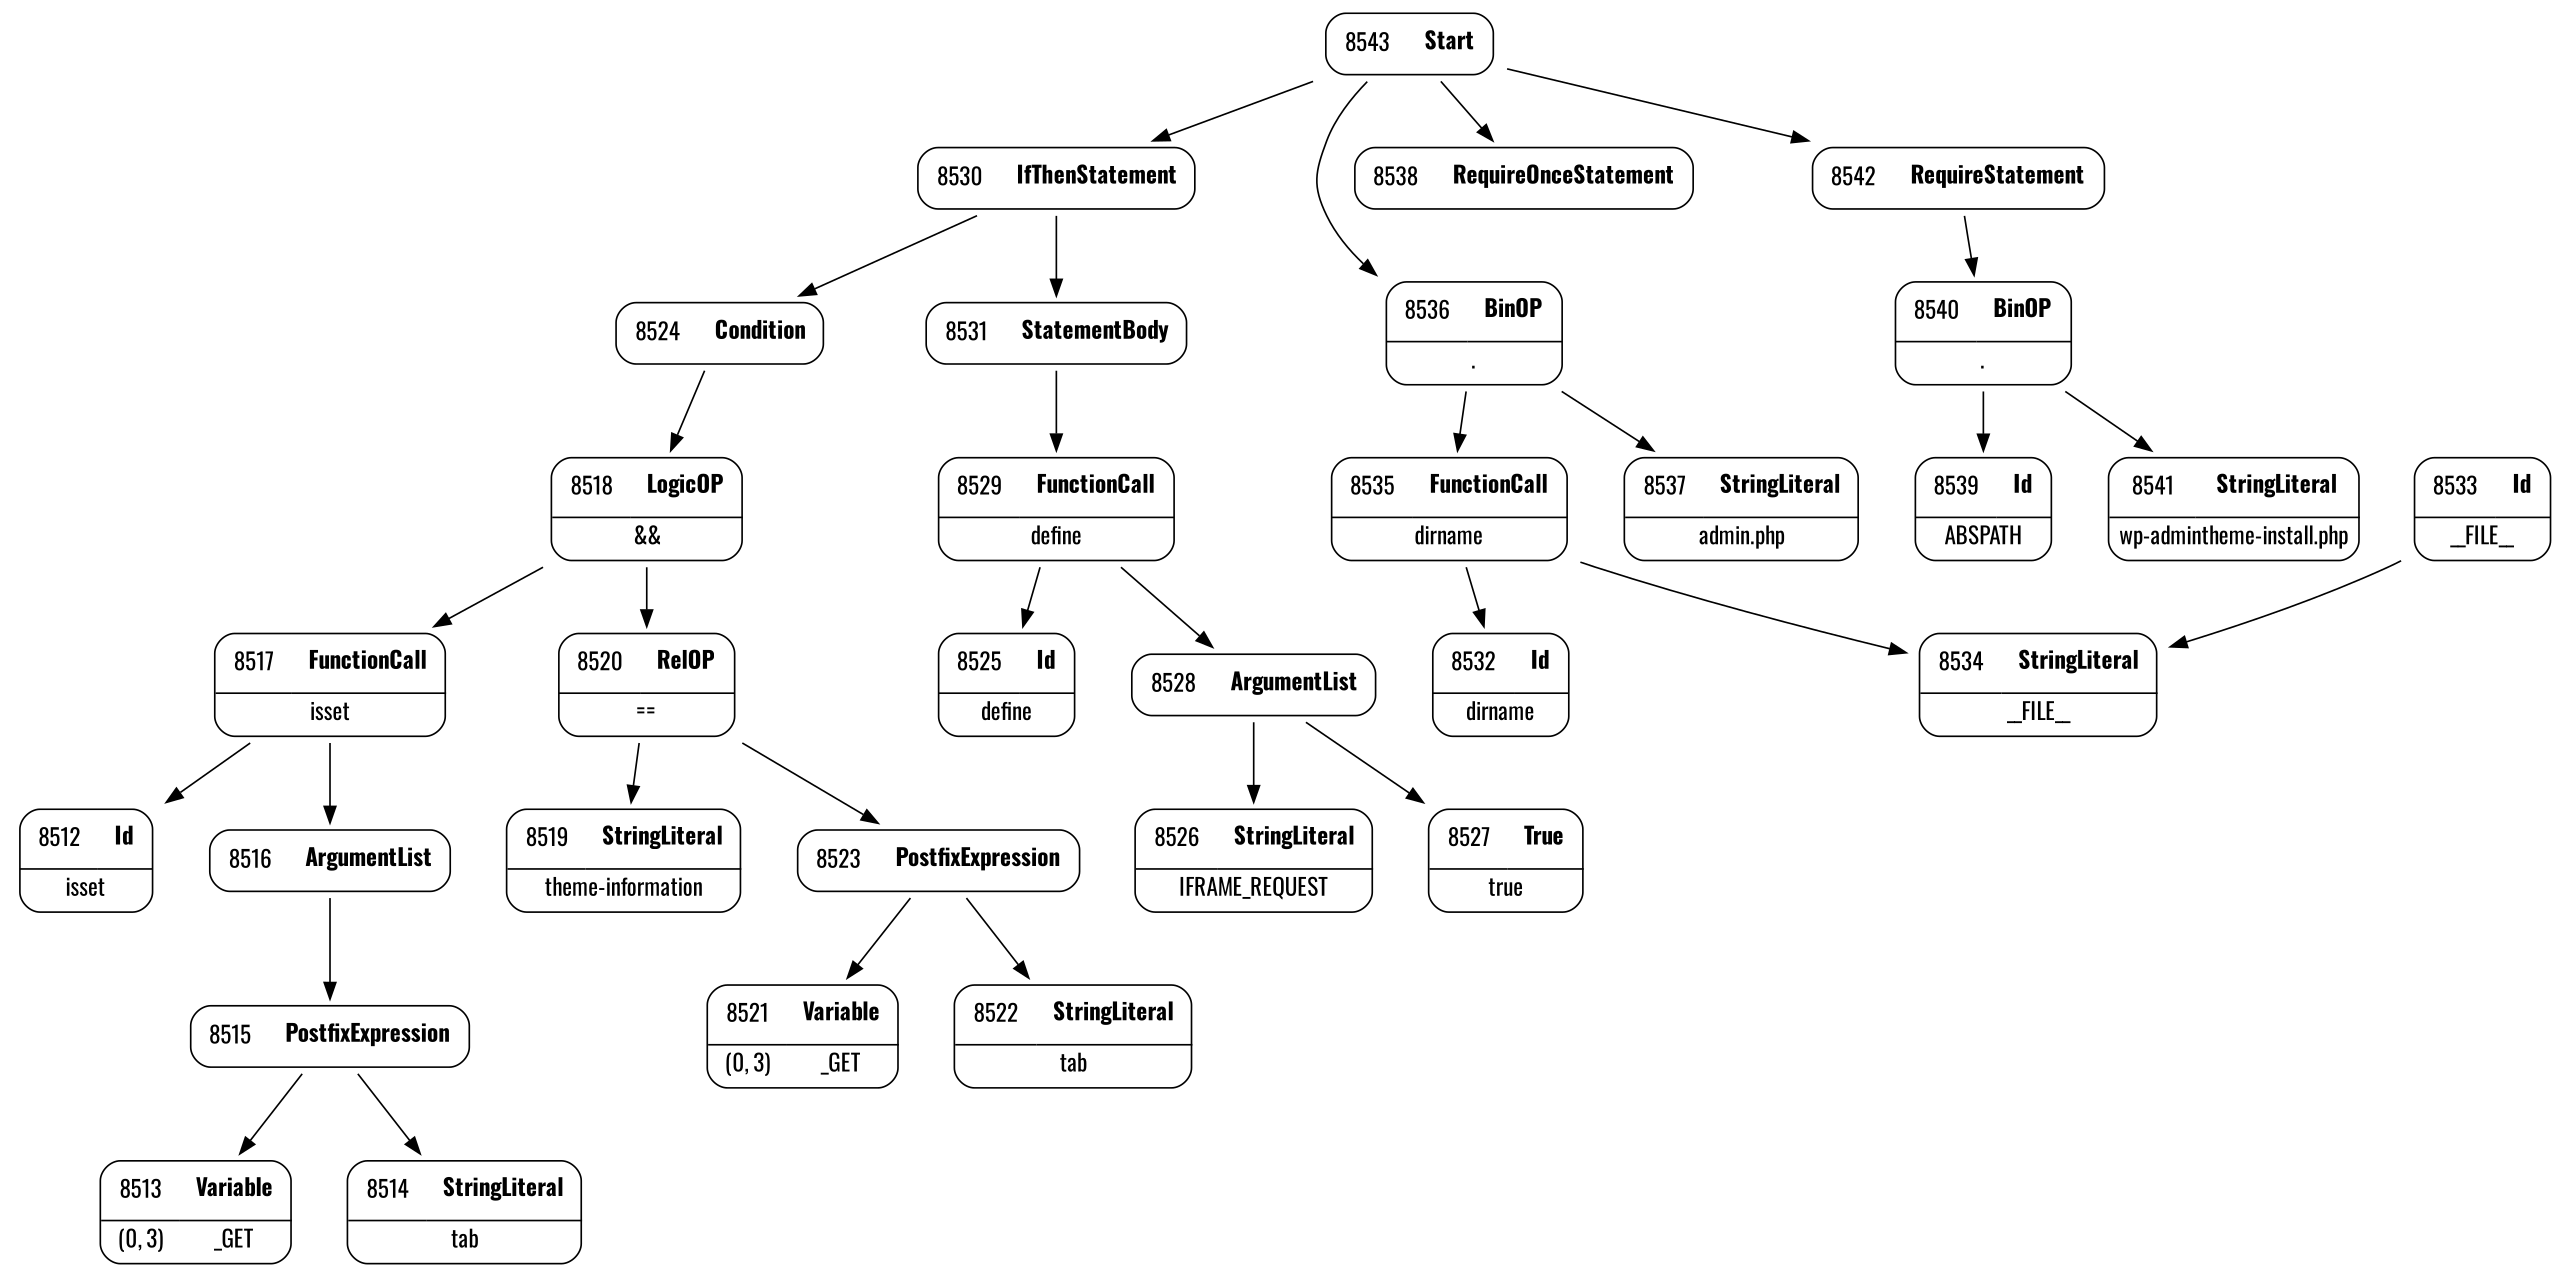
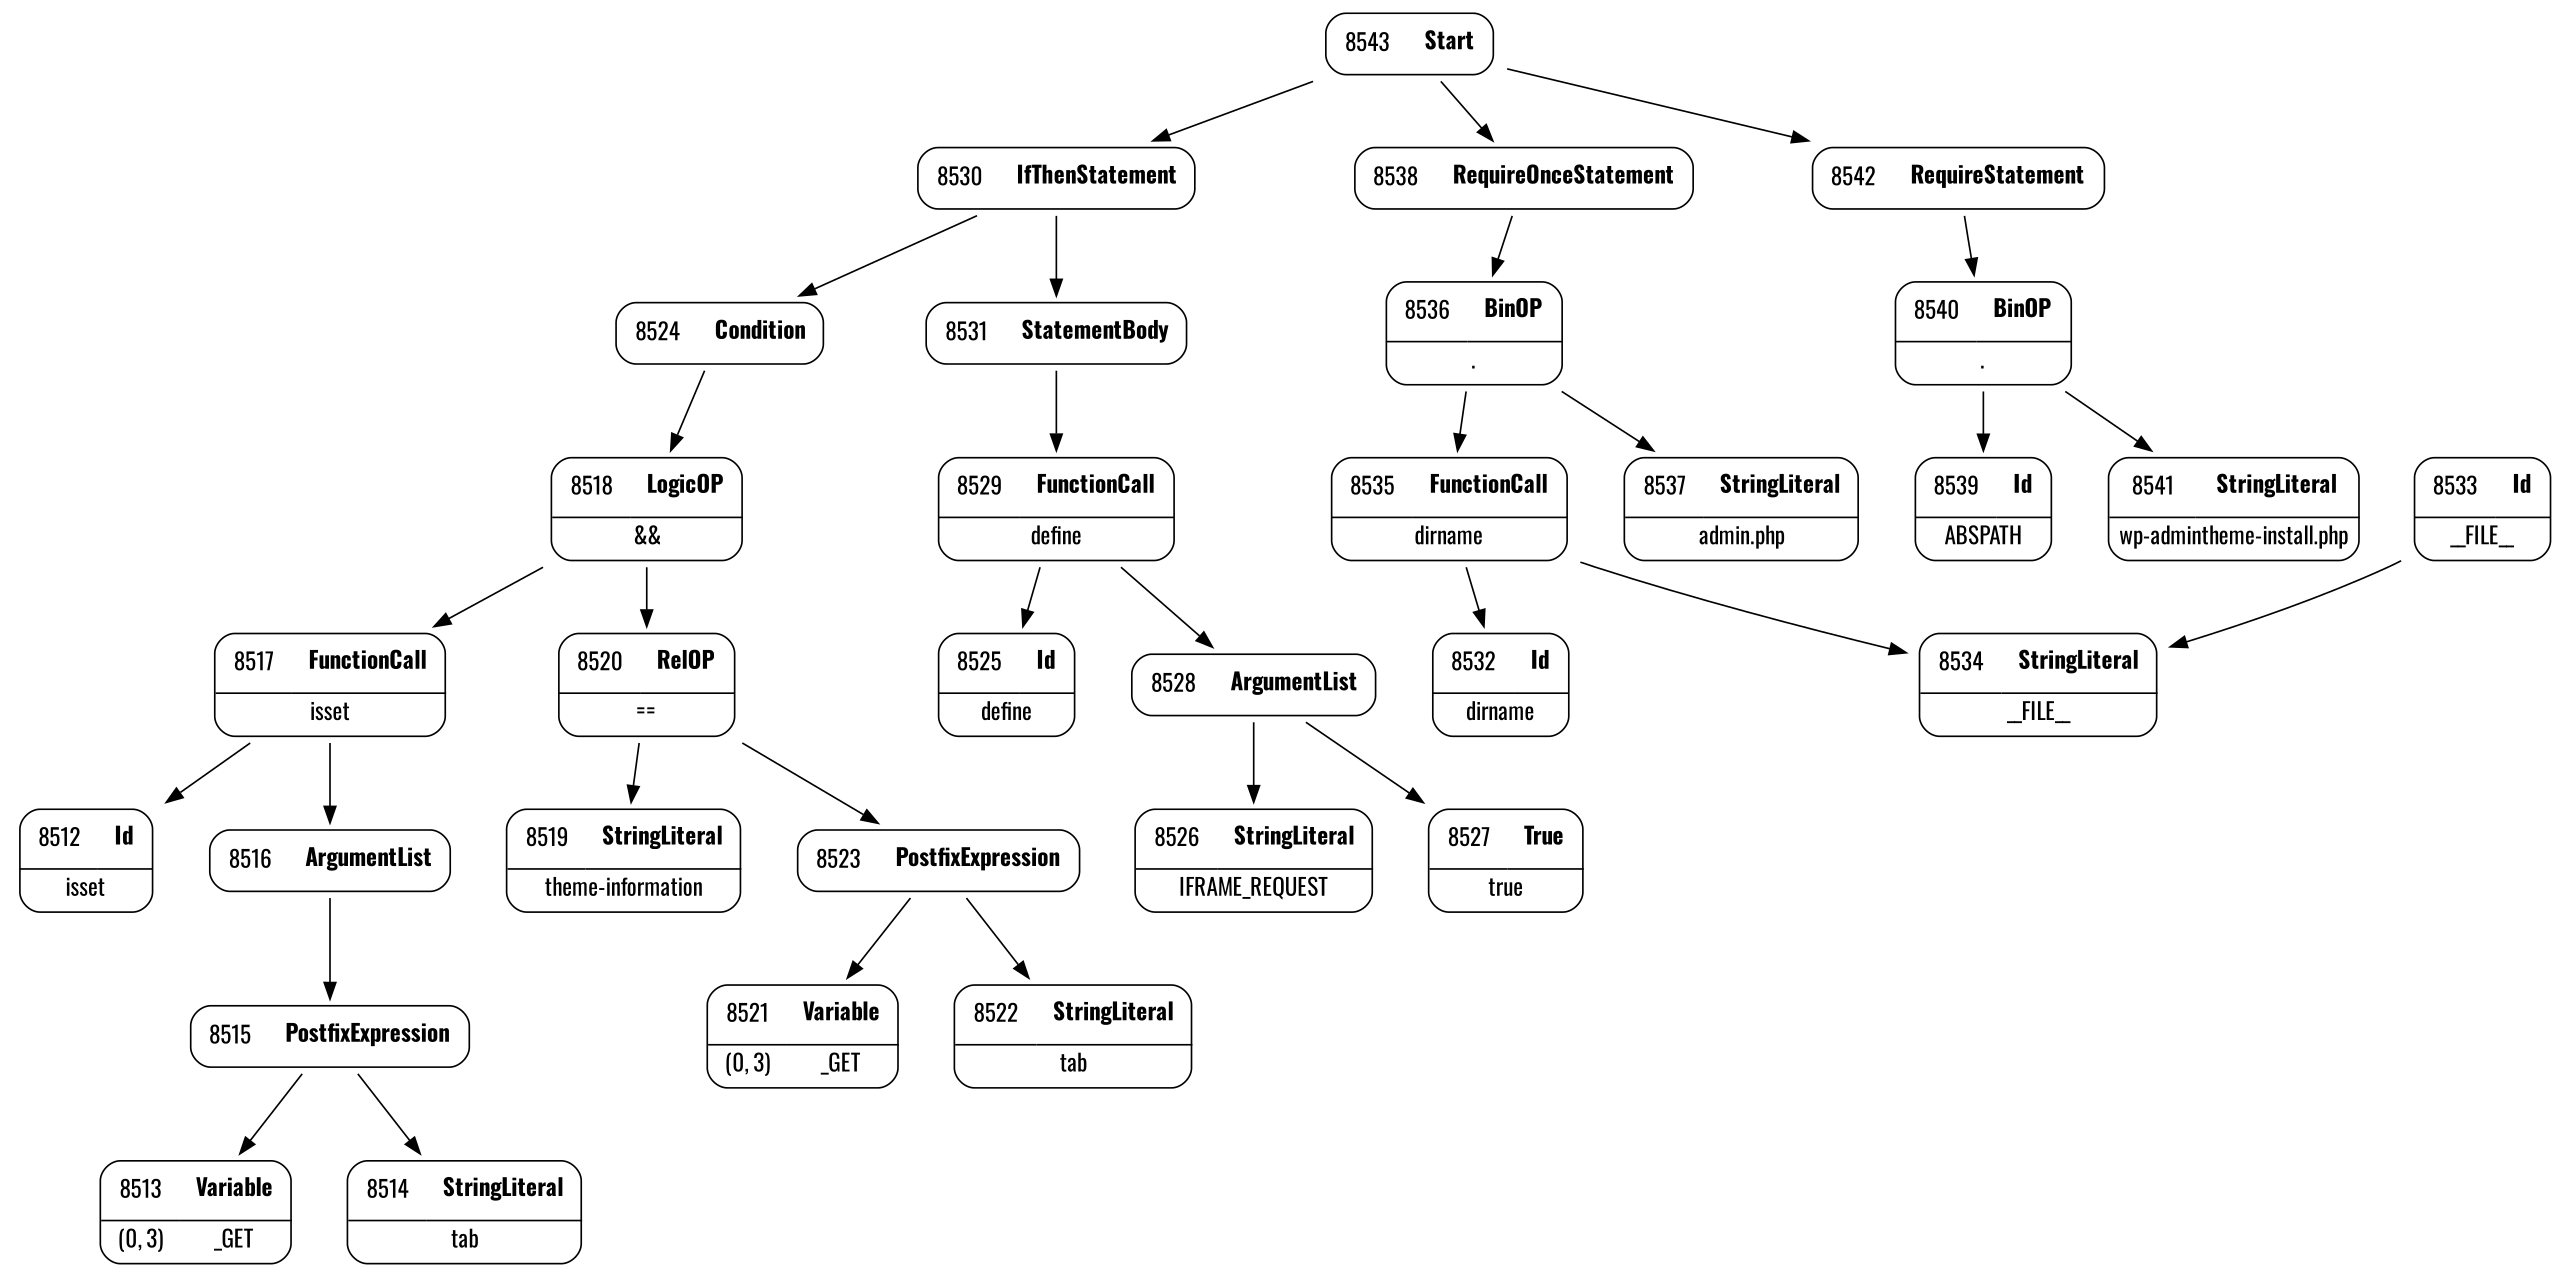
edge "8543" -> "8536": now "8538" -> "8536"
